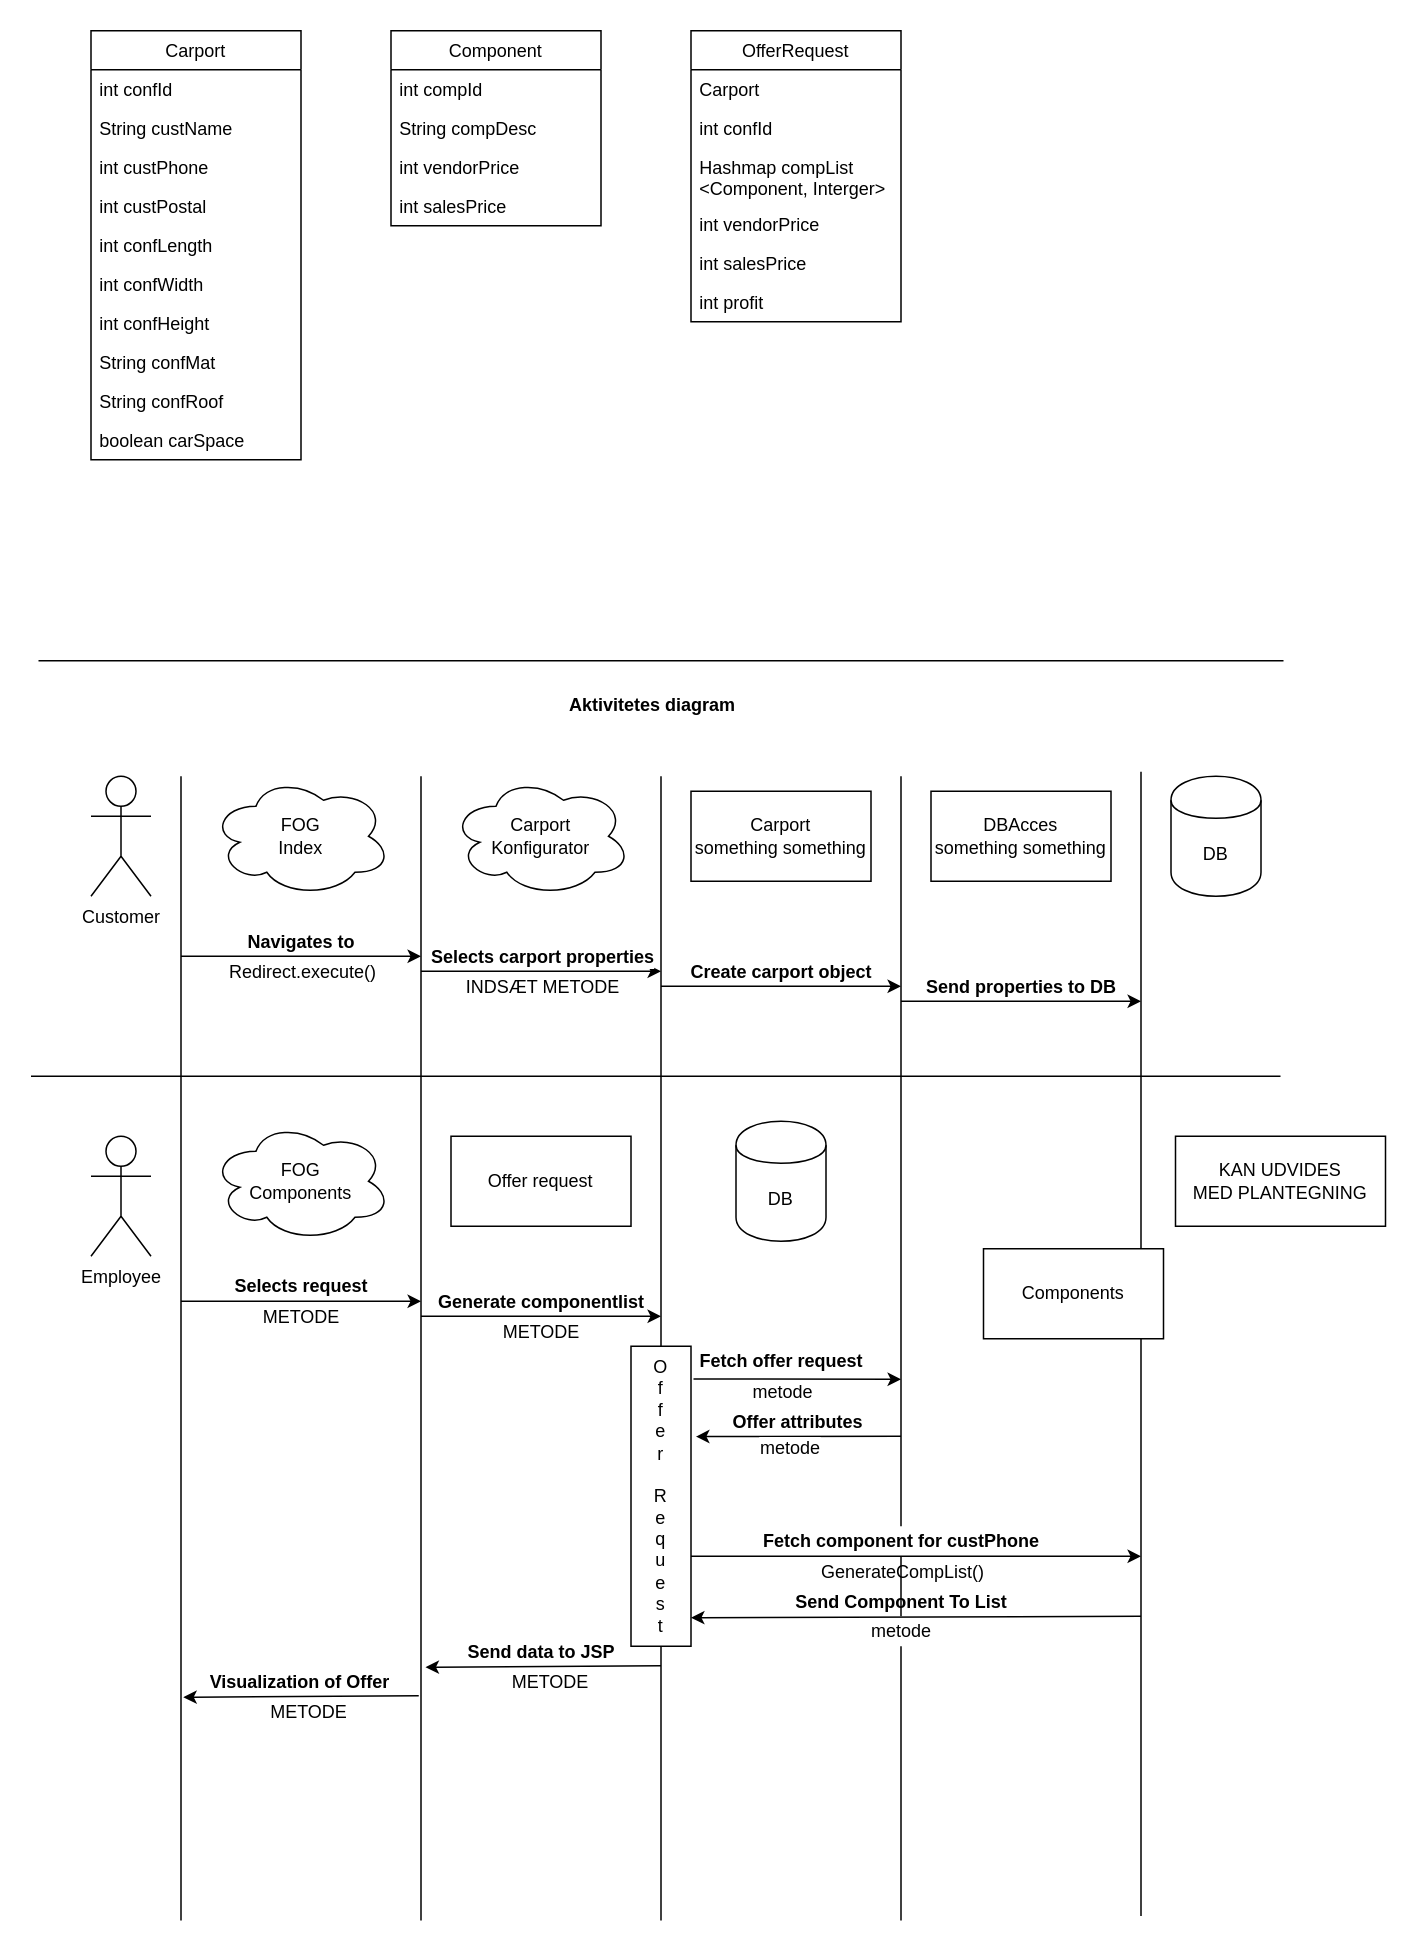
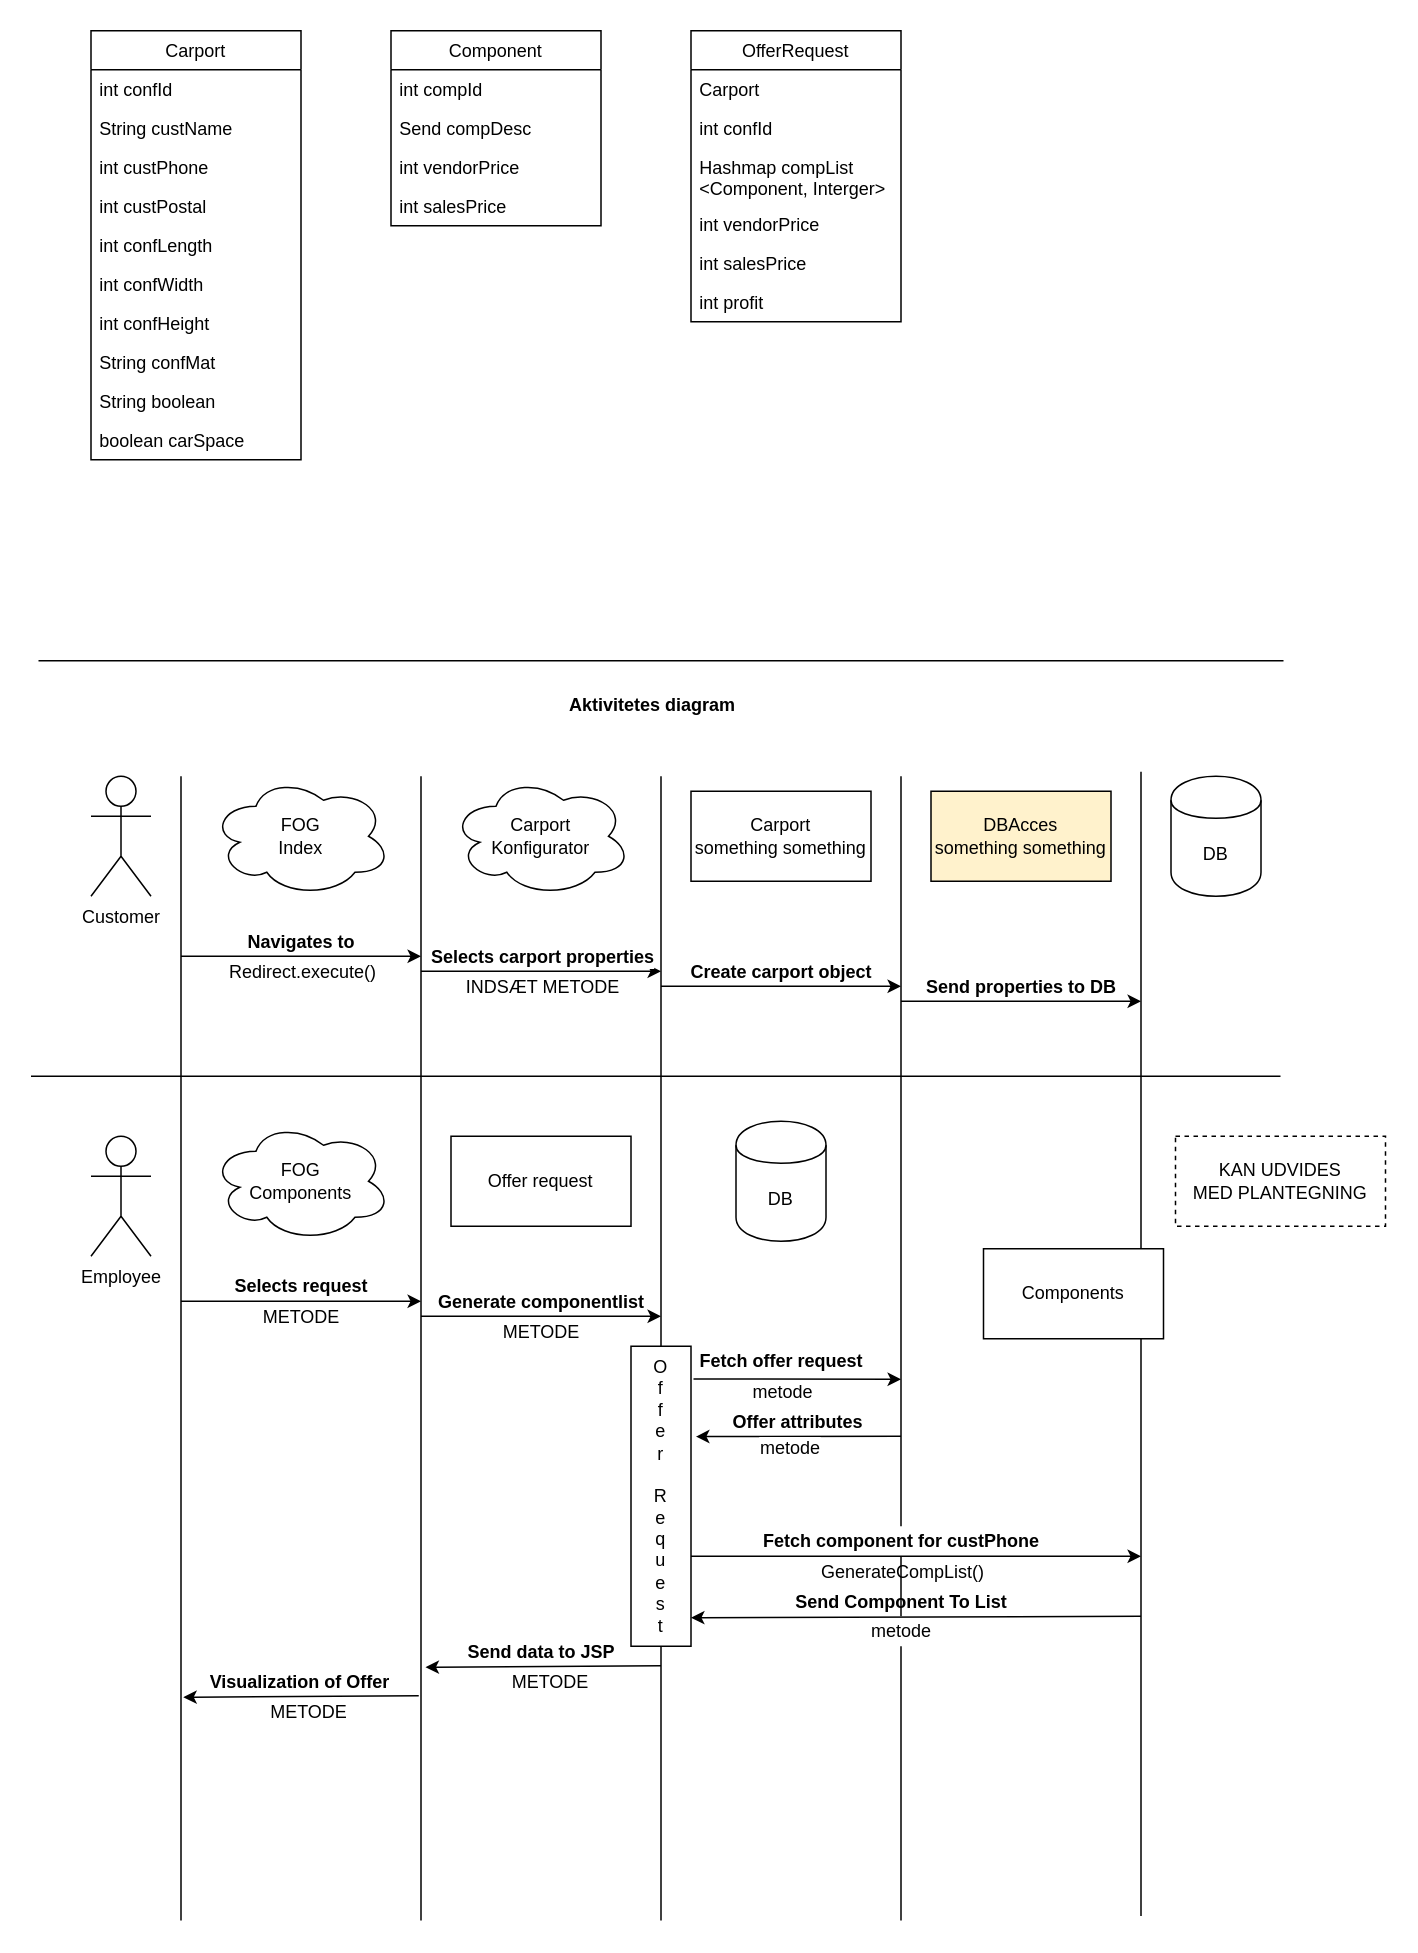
node "String compDesc": label "String compDesc" -> "Send compDesc"
node "String confRoof": label "String confRoof" -> "String boolean"
node "DBAcces something something": fillcolor #ffffff -> #fff2cc
node "KAN UDVIDES MED PLANTEGNING": style solid -> dashed
